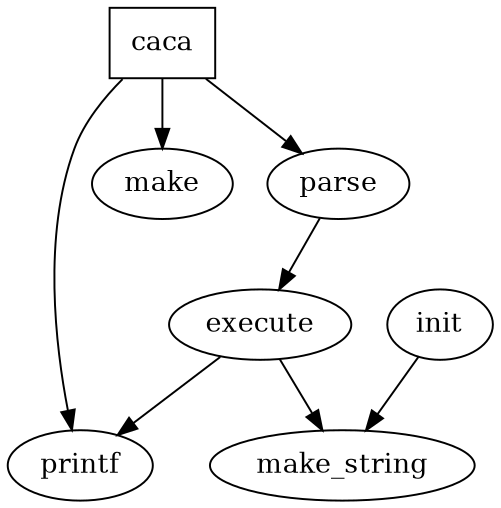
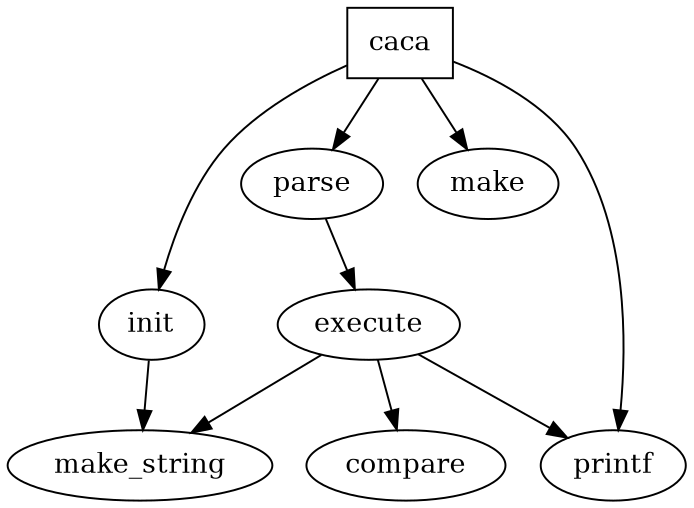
edge "caca" -> "init": added
node "compare": added
